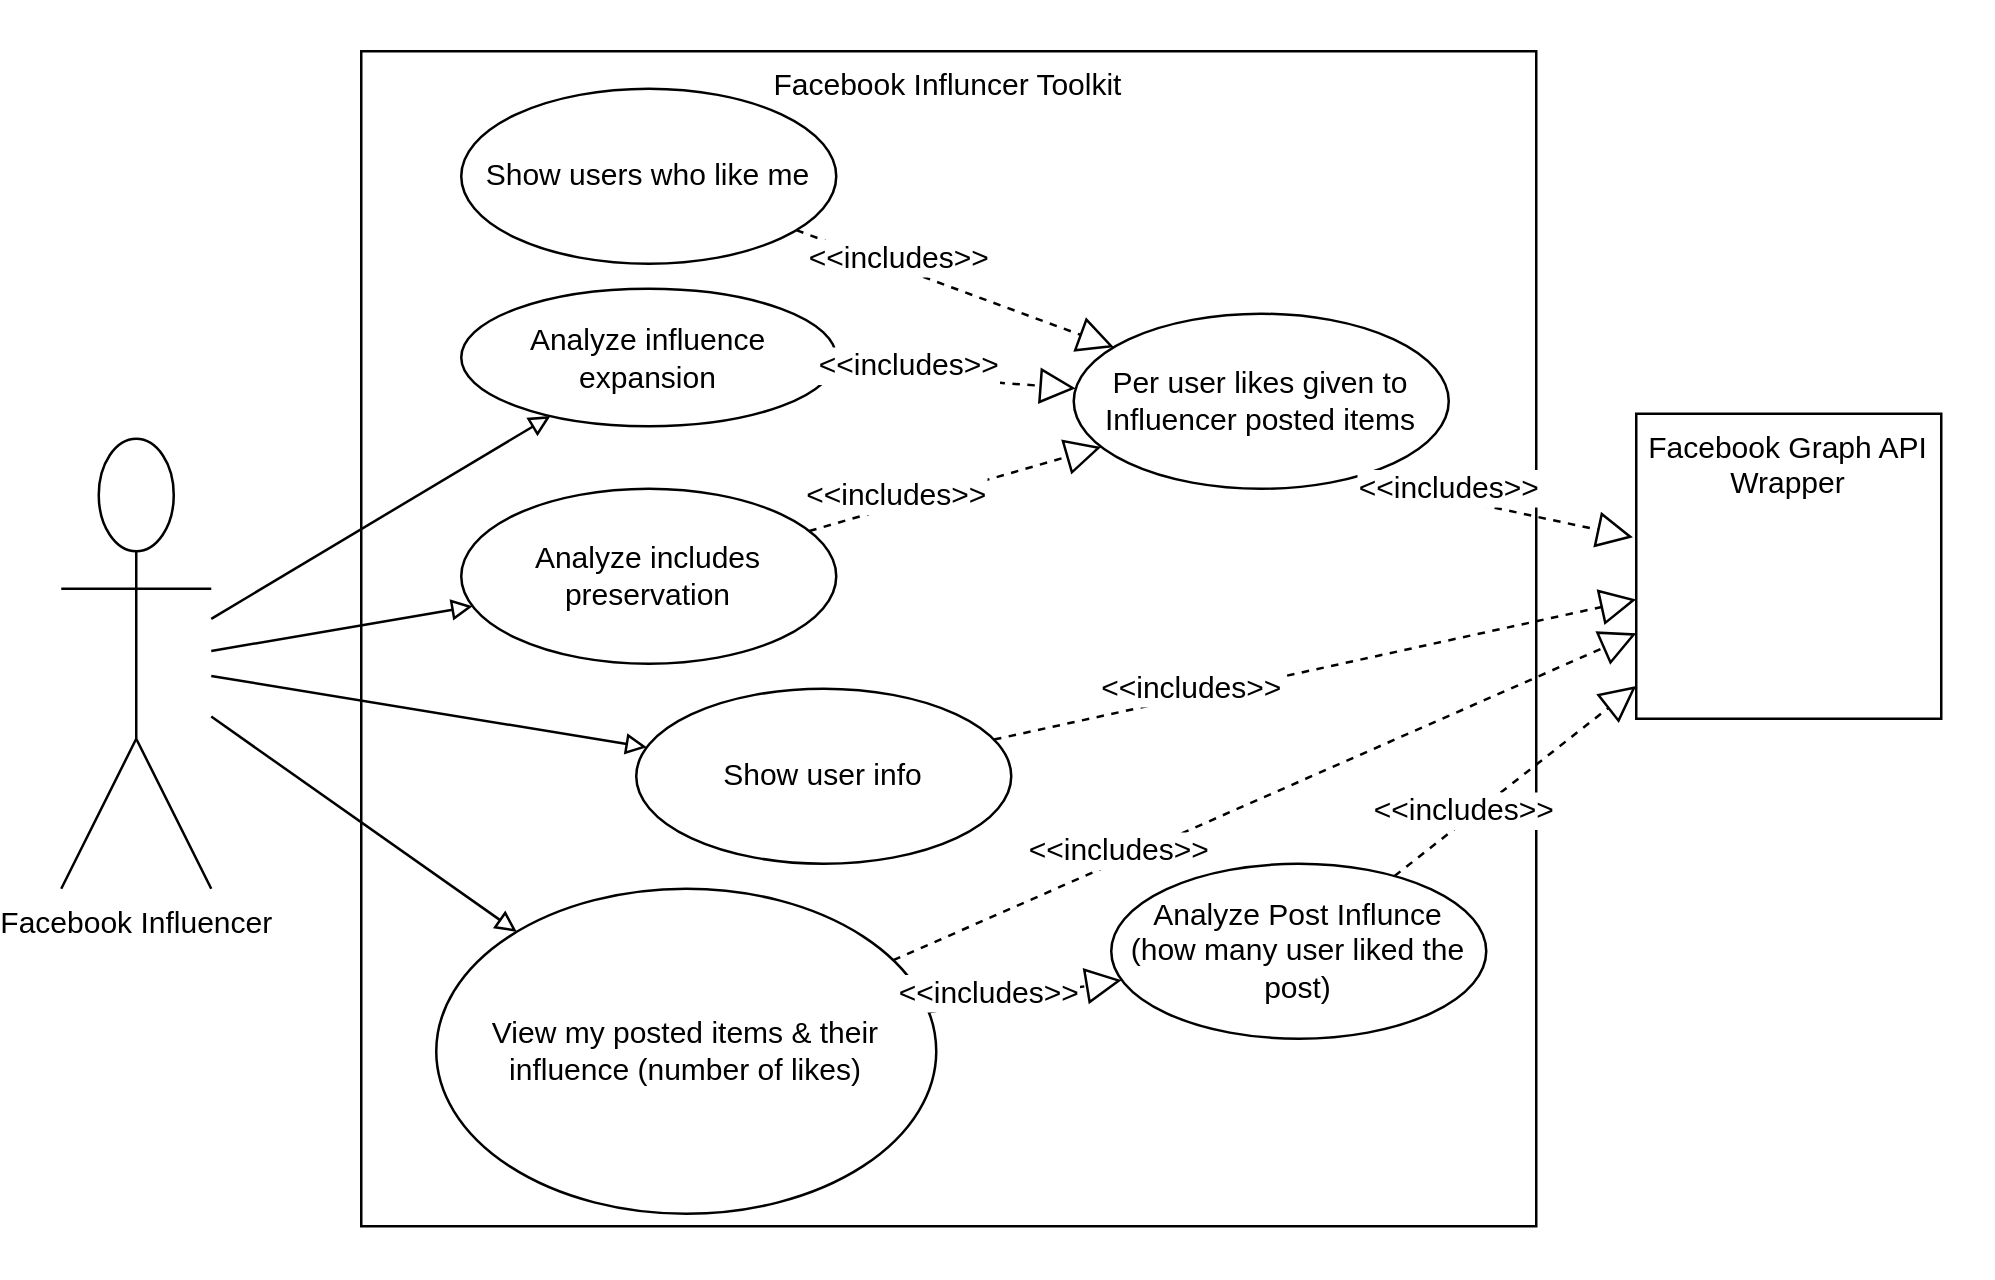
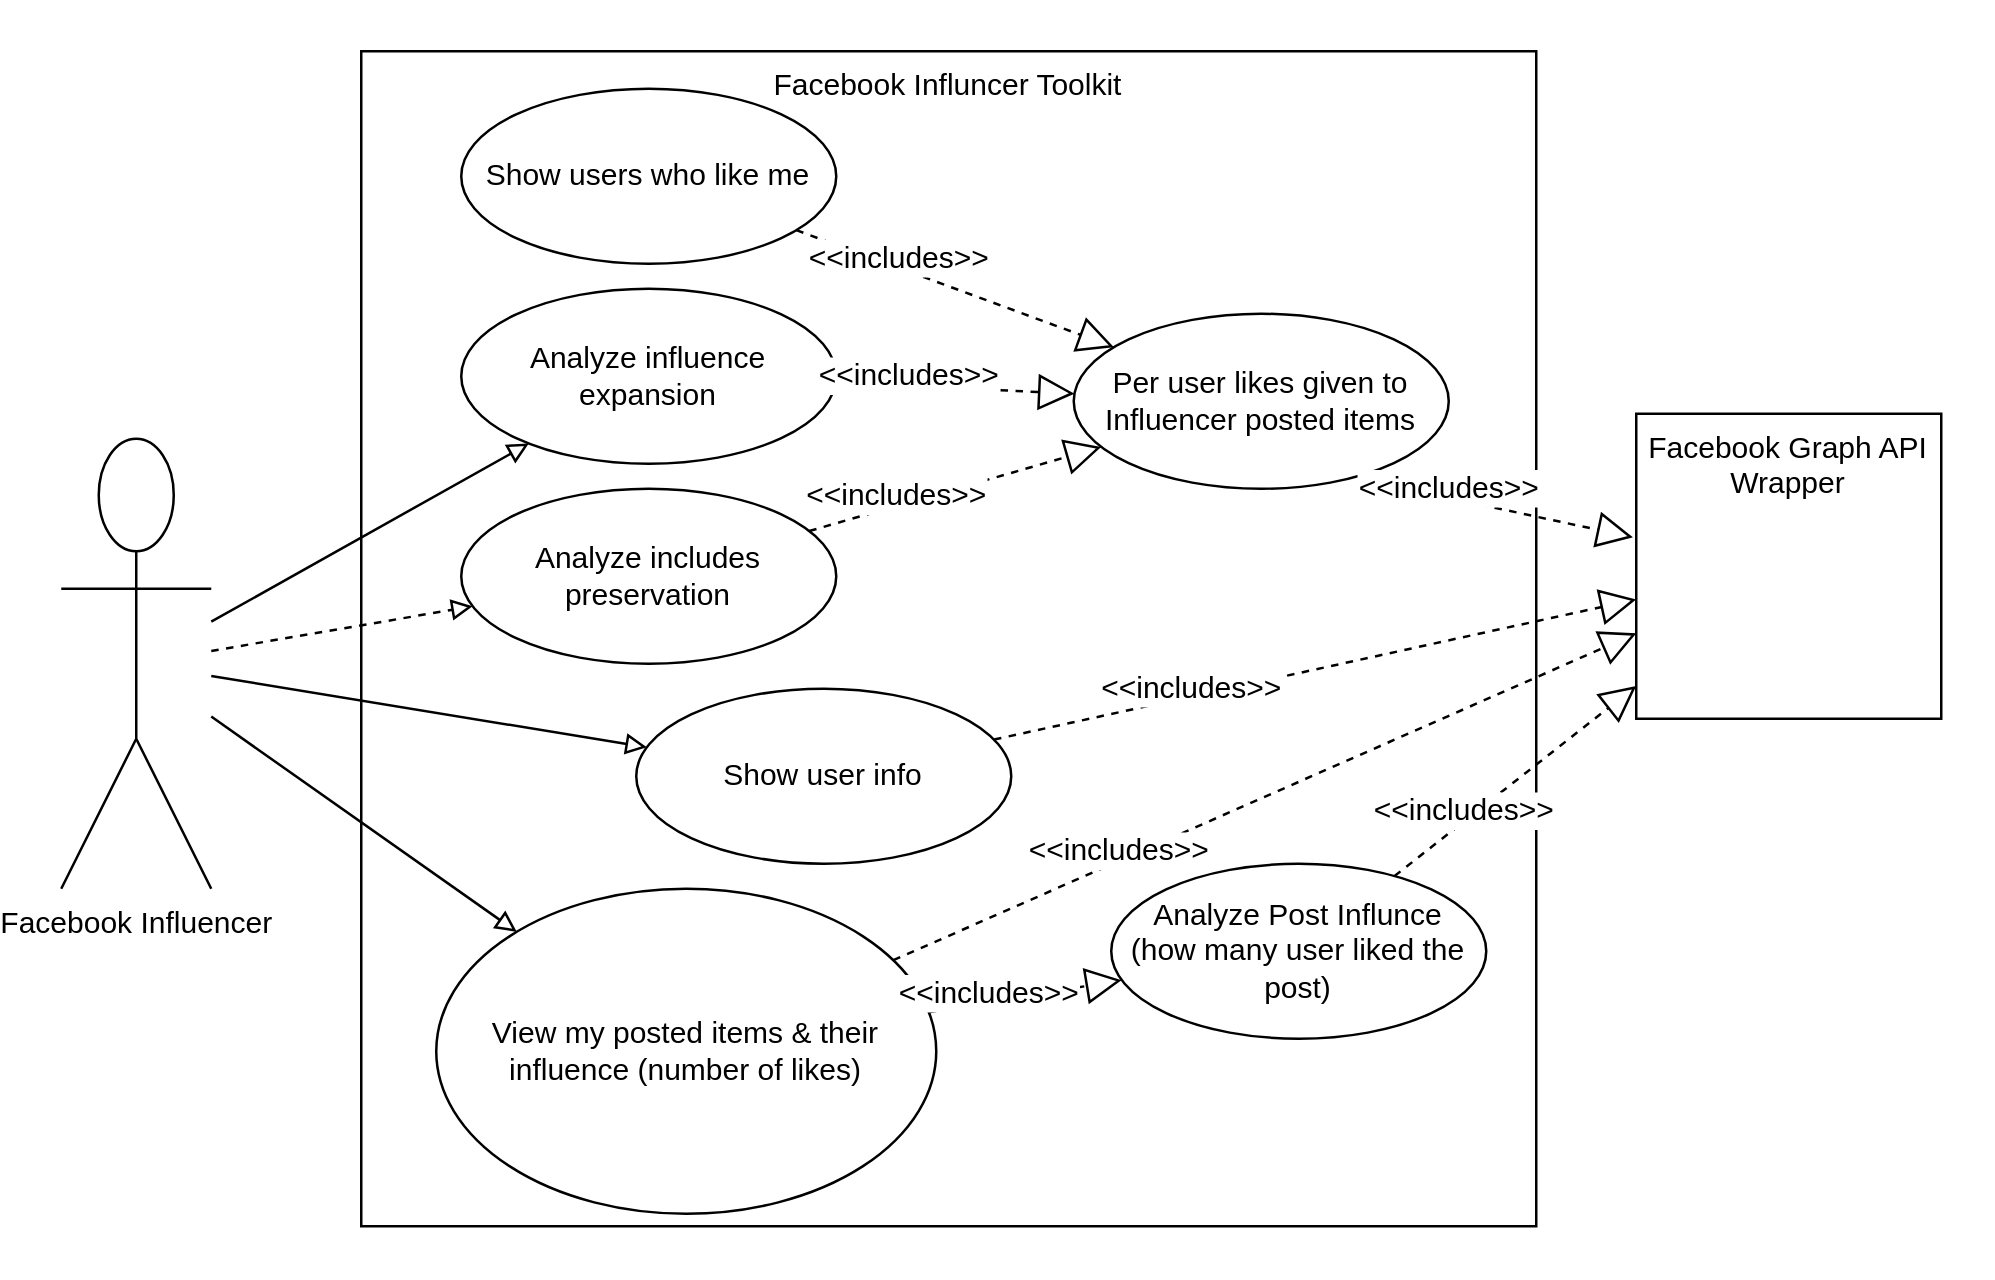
node "Analyze influence expansion": size 375x138 -> 375x175
edge "Facebook Influencer" -> "Analyze includes preservation": style solid -> dashed
